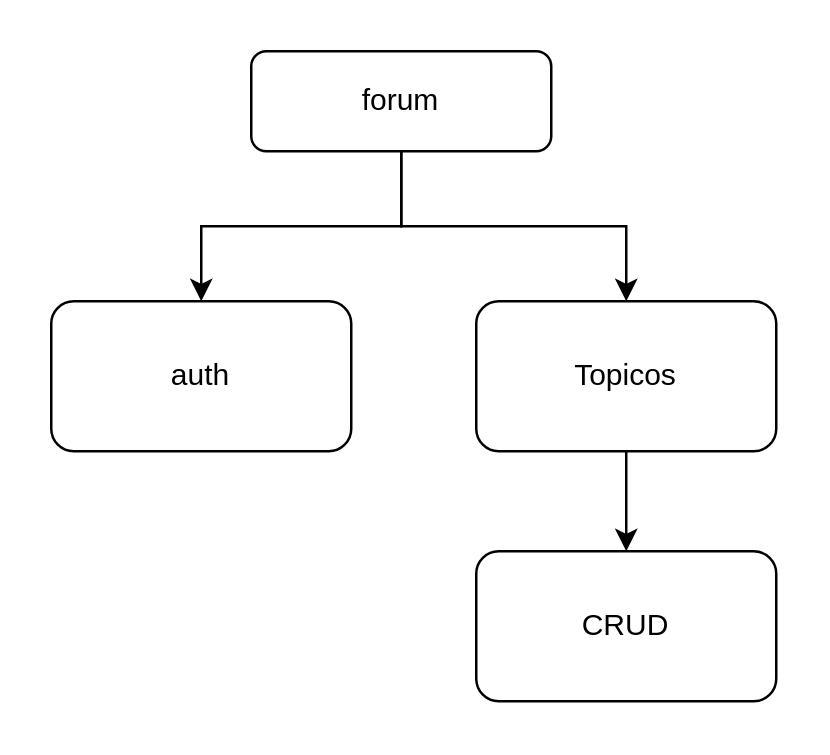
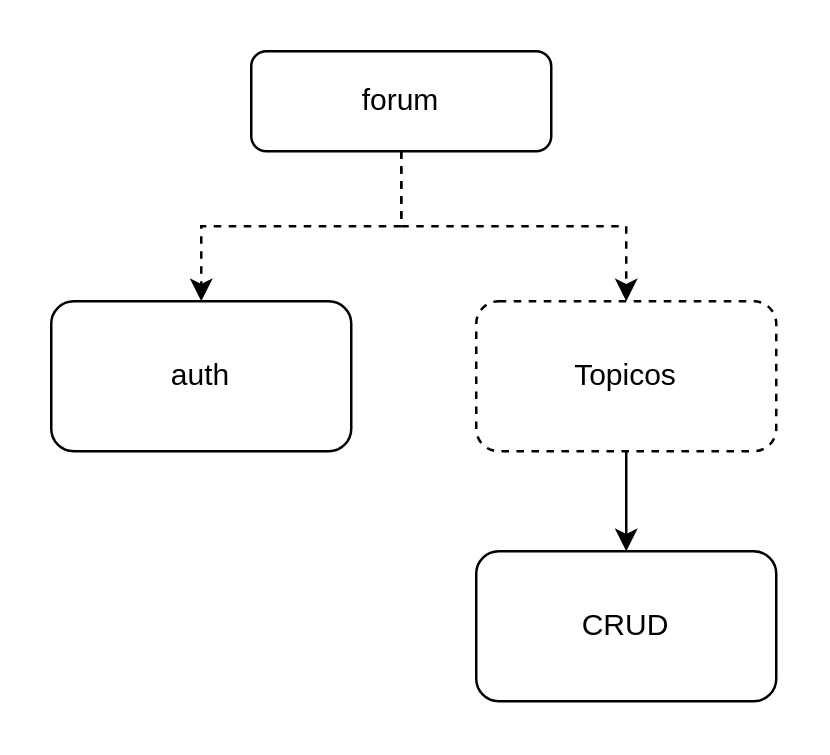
edge "forum" -> "auth": style solid -> dashed
edge "forum" -> "Topicos": style solid -> dashed
node "Topicos": style solid -> dashed
